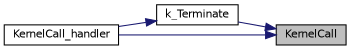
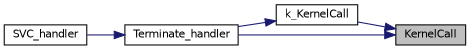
node "k_Terminate": label "k_Terminate" -> "k_KernelCall"
node "SVC_handler": added
node "KernelCall_handler": label "KernelCall_handler" -> "Terminate_handler"
